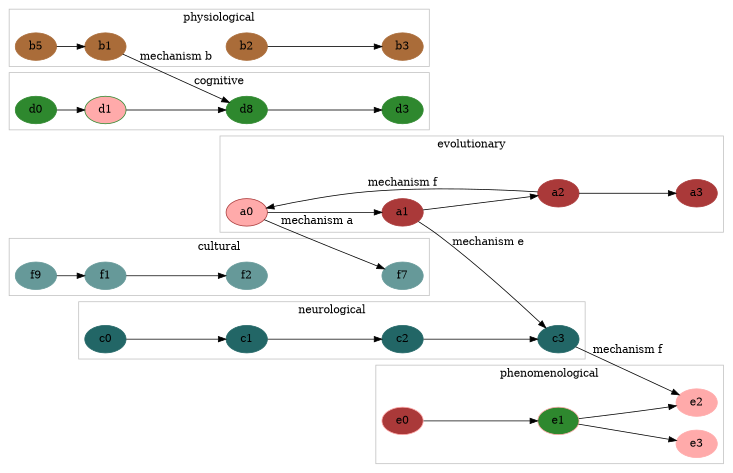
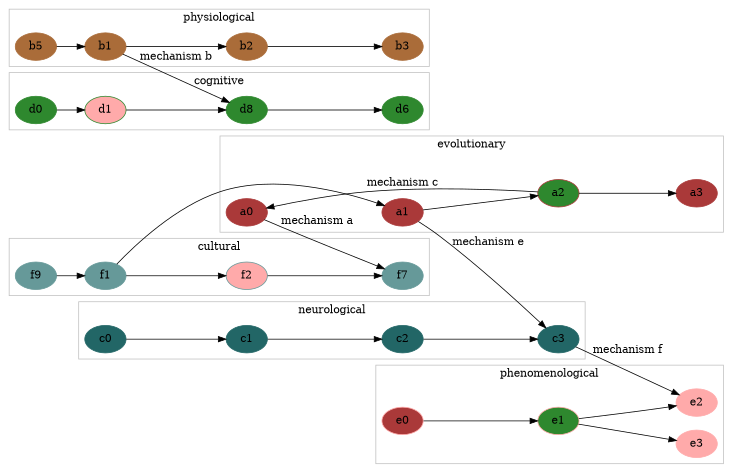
edge "b1" -> "b2": added
node "d3": label "d3" -> "d6"
edge "a2" -> "a0": label "mechanism f" -> "mechanism c"
node "a2": fillcolor #aa3939 -> #2e882e
node "a0": fillcolor #ffaaaa -> #aa3939
edge "a0" -> "a1": now "f1" -> "a1"
node "f2": fillcolor #669999 -> #ffaaaa
edge "f2" -> "f7": added
